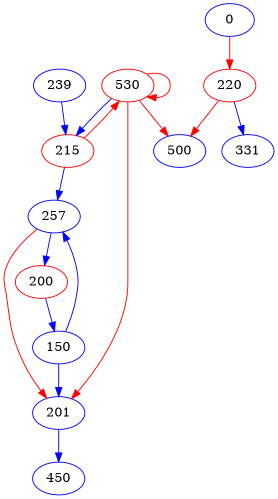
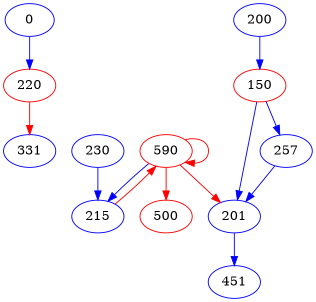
edge "0" -> "220": color red -> blue
node "239": label "239" -> "230"
node "530": label "530" -> "590"
edge "220" -> "331": color blue -> red
edge "220" -> "500": removed
node "215": color red -> blue
node "500": color blue -> red
edge "215" -> "257": removed
edge "257" -> "200": removed
node "200": color red -> blue
edge "257" -> "201": color red -> blue
node "150": color blue -> red
node "450": label "450" -> "451"
